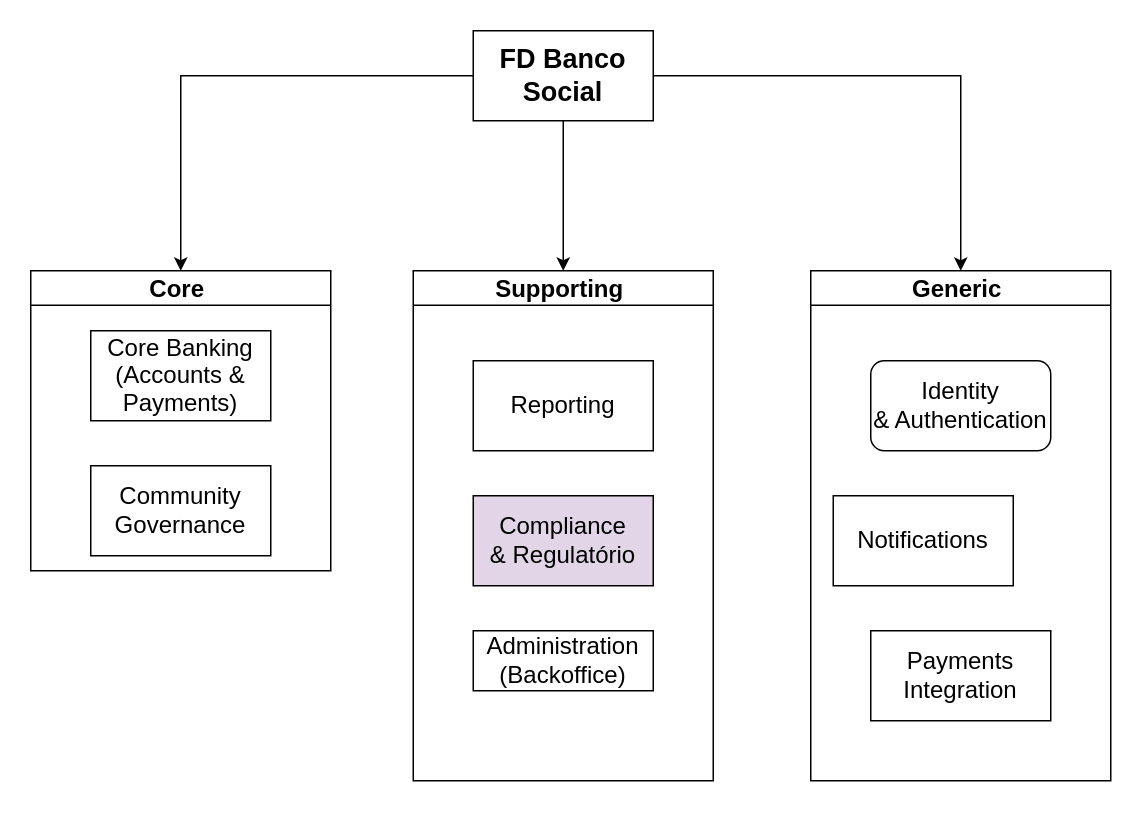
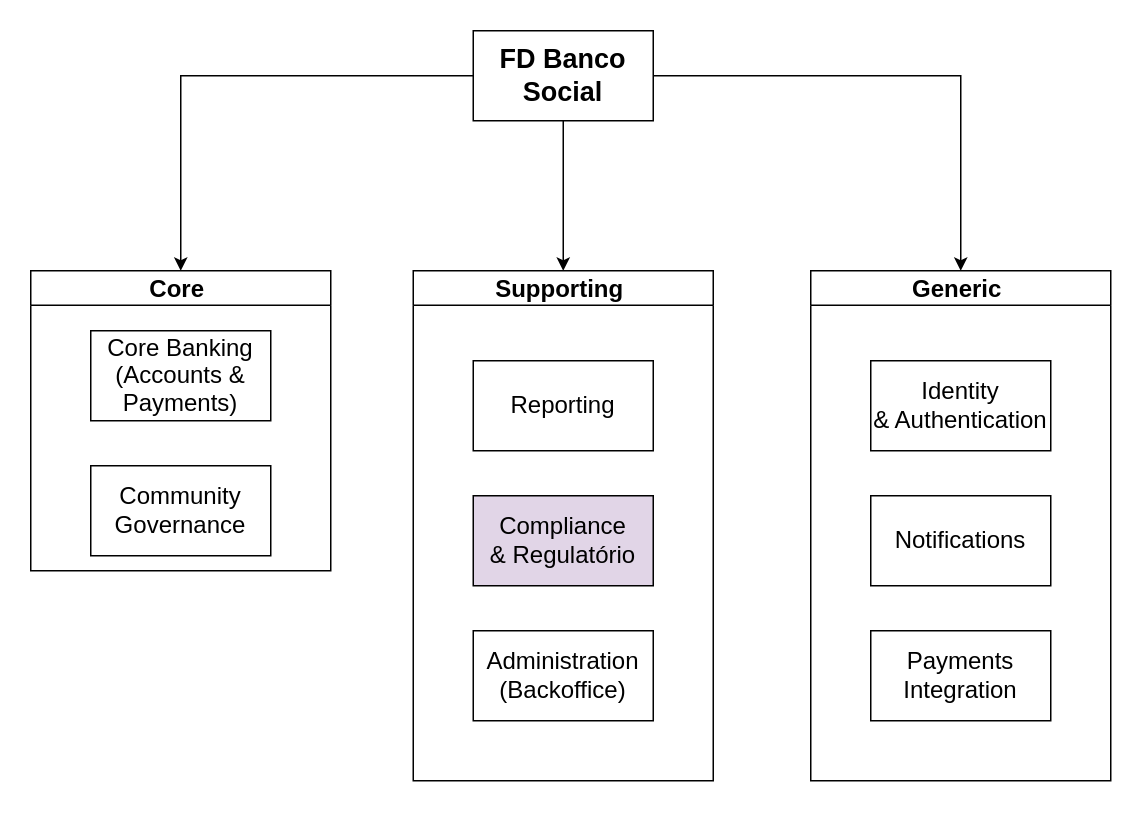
node "Identity & Authentication": shape rounded rectangle -> rectangle
node "Notifications": moved (923, 541) -> (961, 541)
node "Administration (Backoffice)": size 180x60 -> 180x90
